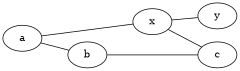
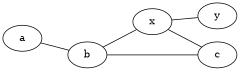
edge "x" -- "a": now "x" -- "b"
